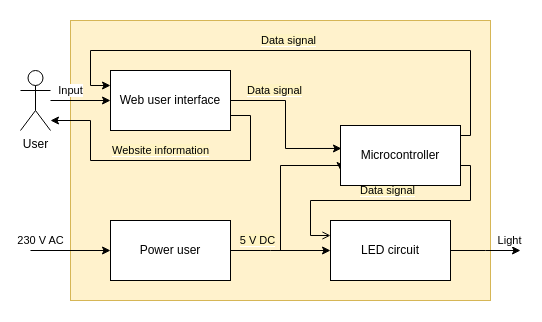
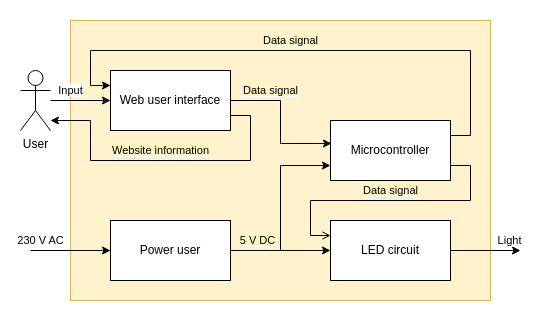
node "Microcontroller": moved (401, 156) -> (391, 151)
